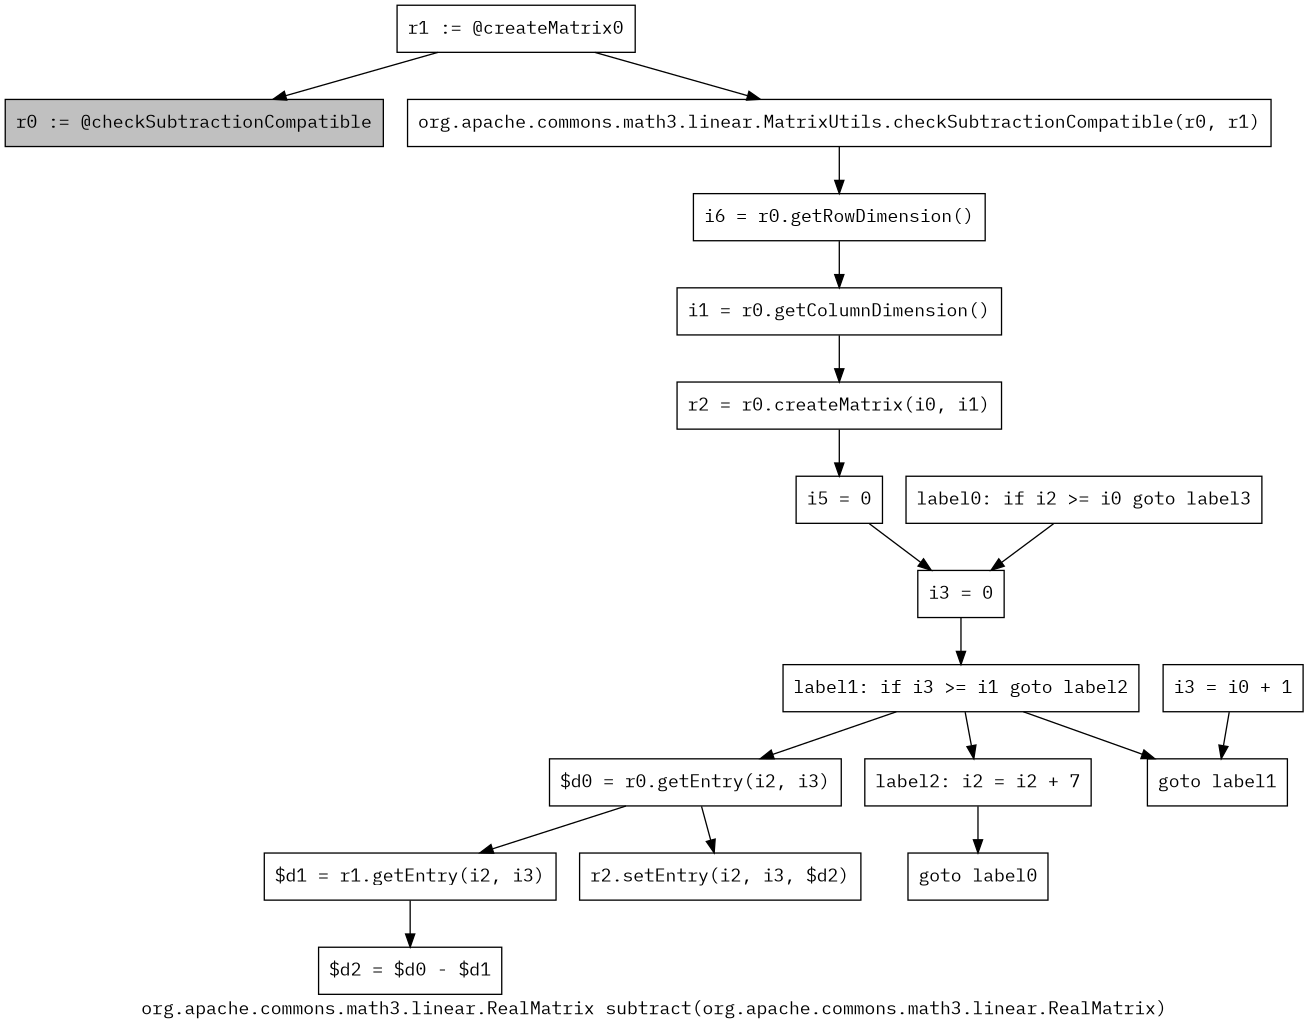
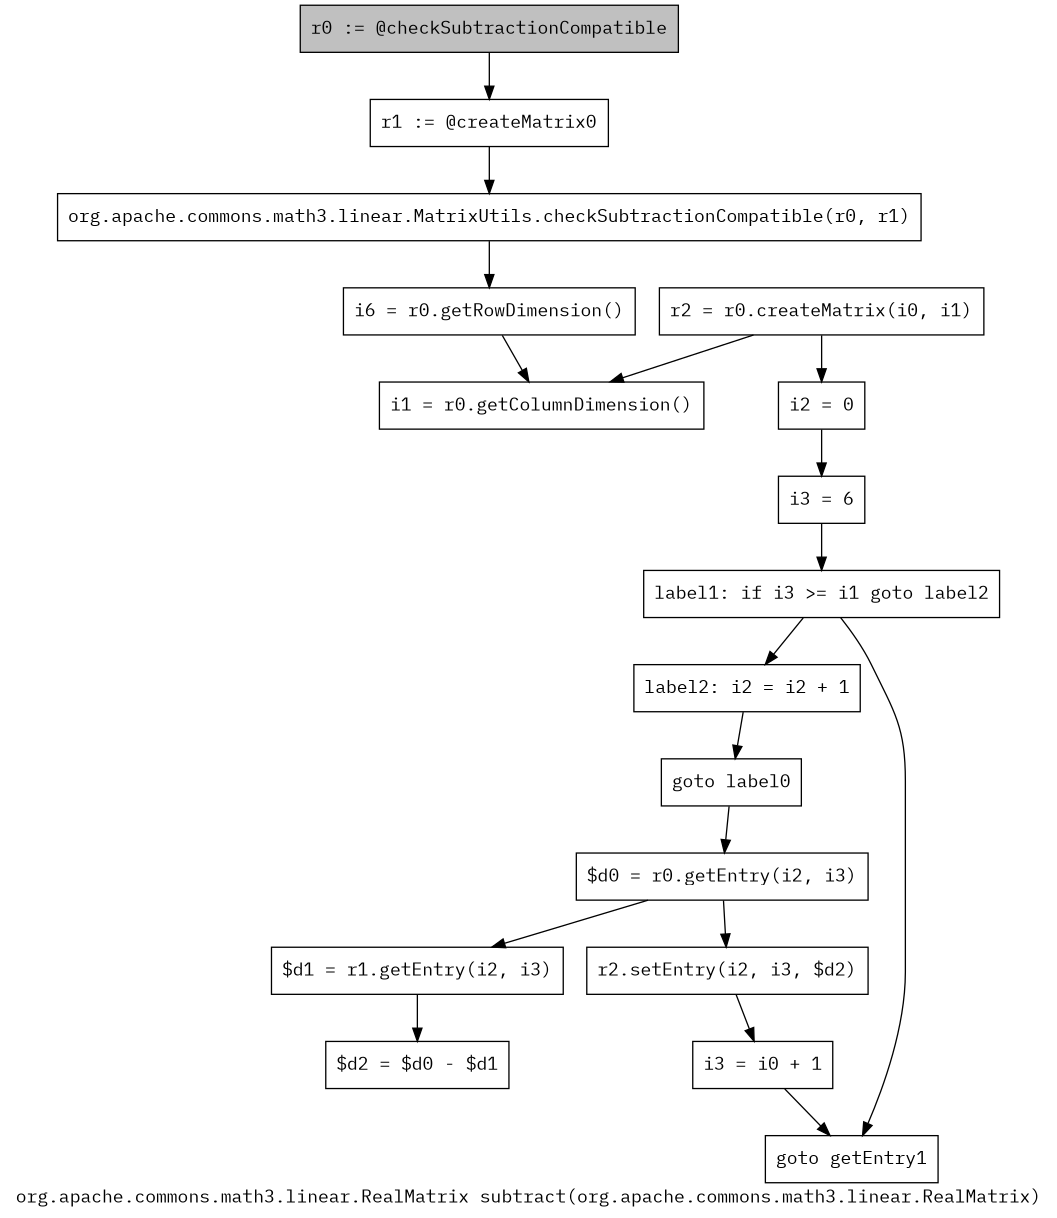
edge "r1 := @createMatrix0" -> "r0 := @checkSubtractionCompatible": reversed
edge "i1 = r0.getColumnDimension()" -> "r2 = r0.createMatrix(i0, i1)": reversed
node "i5 = 0": label "i5 = 0" -> "i2 = 0"
node "label0: if i2 >= i0 goto label3": removed
node "i3 = 0": label "i3 = 0" -> "i3 = 6"
edge "label1: if i3 >= i1 goto label2" -> "$d0 = r0.getEntry(i2, i3)": now "goto label0" -> "$d0 = r0.getEntry(i2, i3)"
node "label2: i2 = i2 + 7": label "label2: i2 = i2 + 7" -> "label2: i2 = i2 + 1"
node "goto label1": label "goto label1" -> "goto getEntry1"
edge "r2.setEntry(i2, i3, $d2)" -> "i3 = i0 + 1": added
